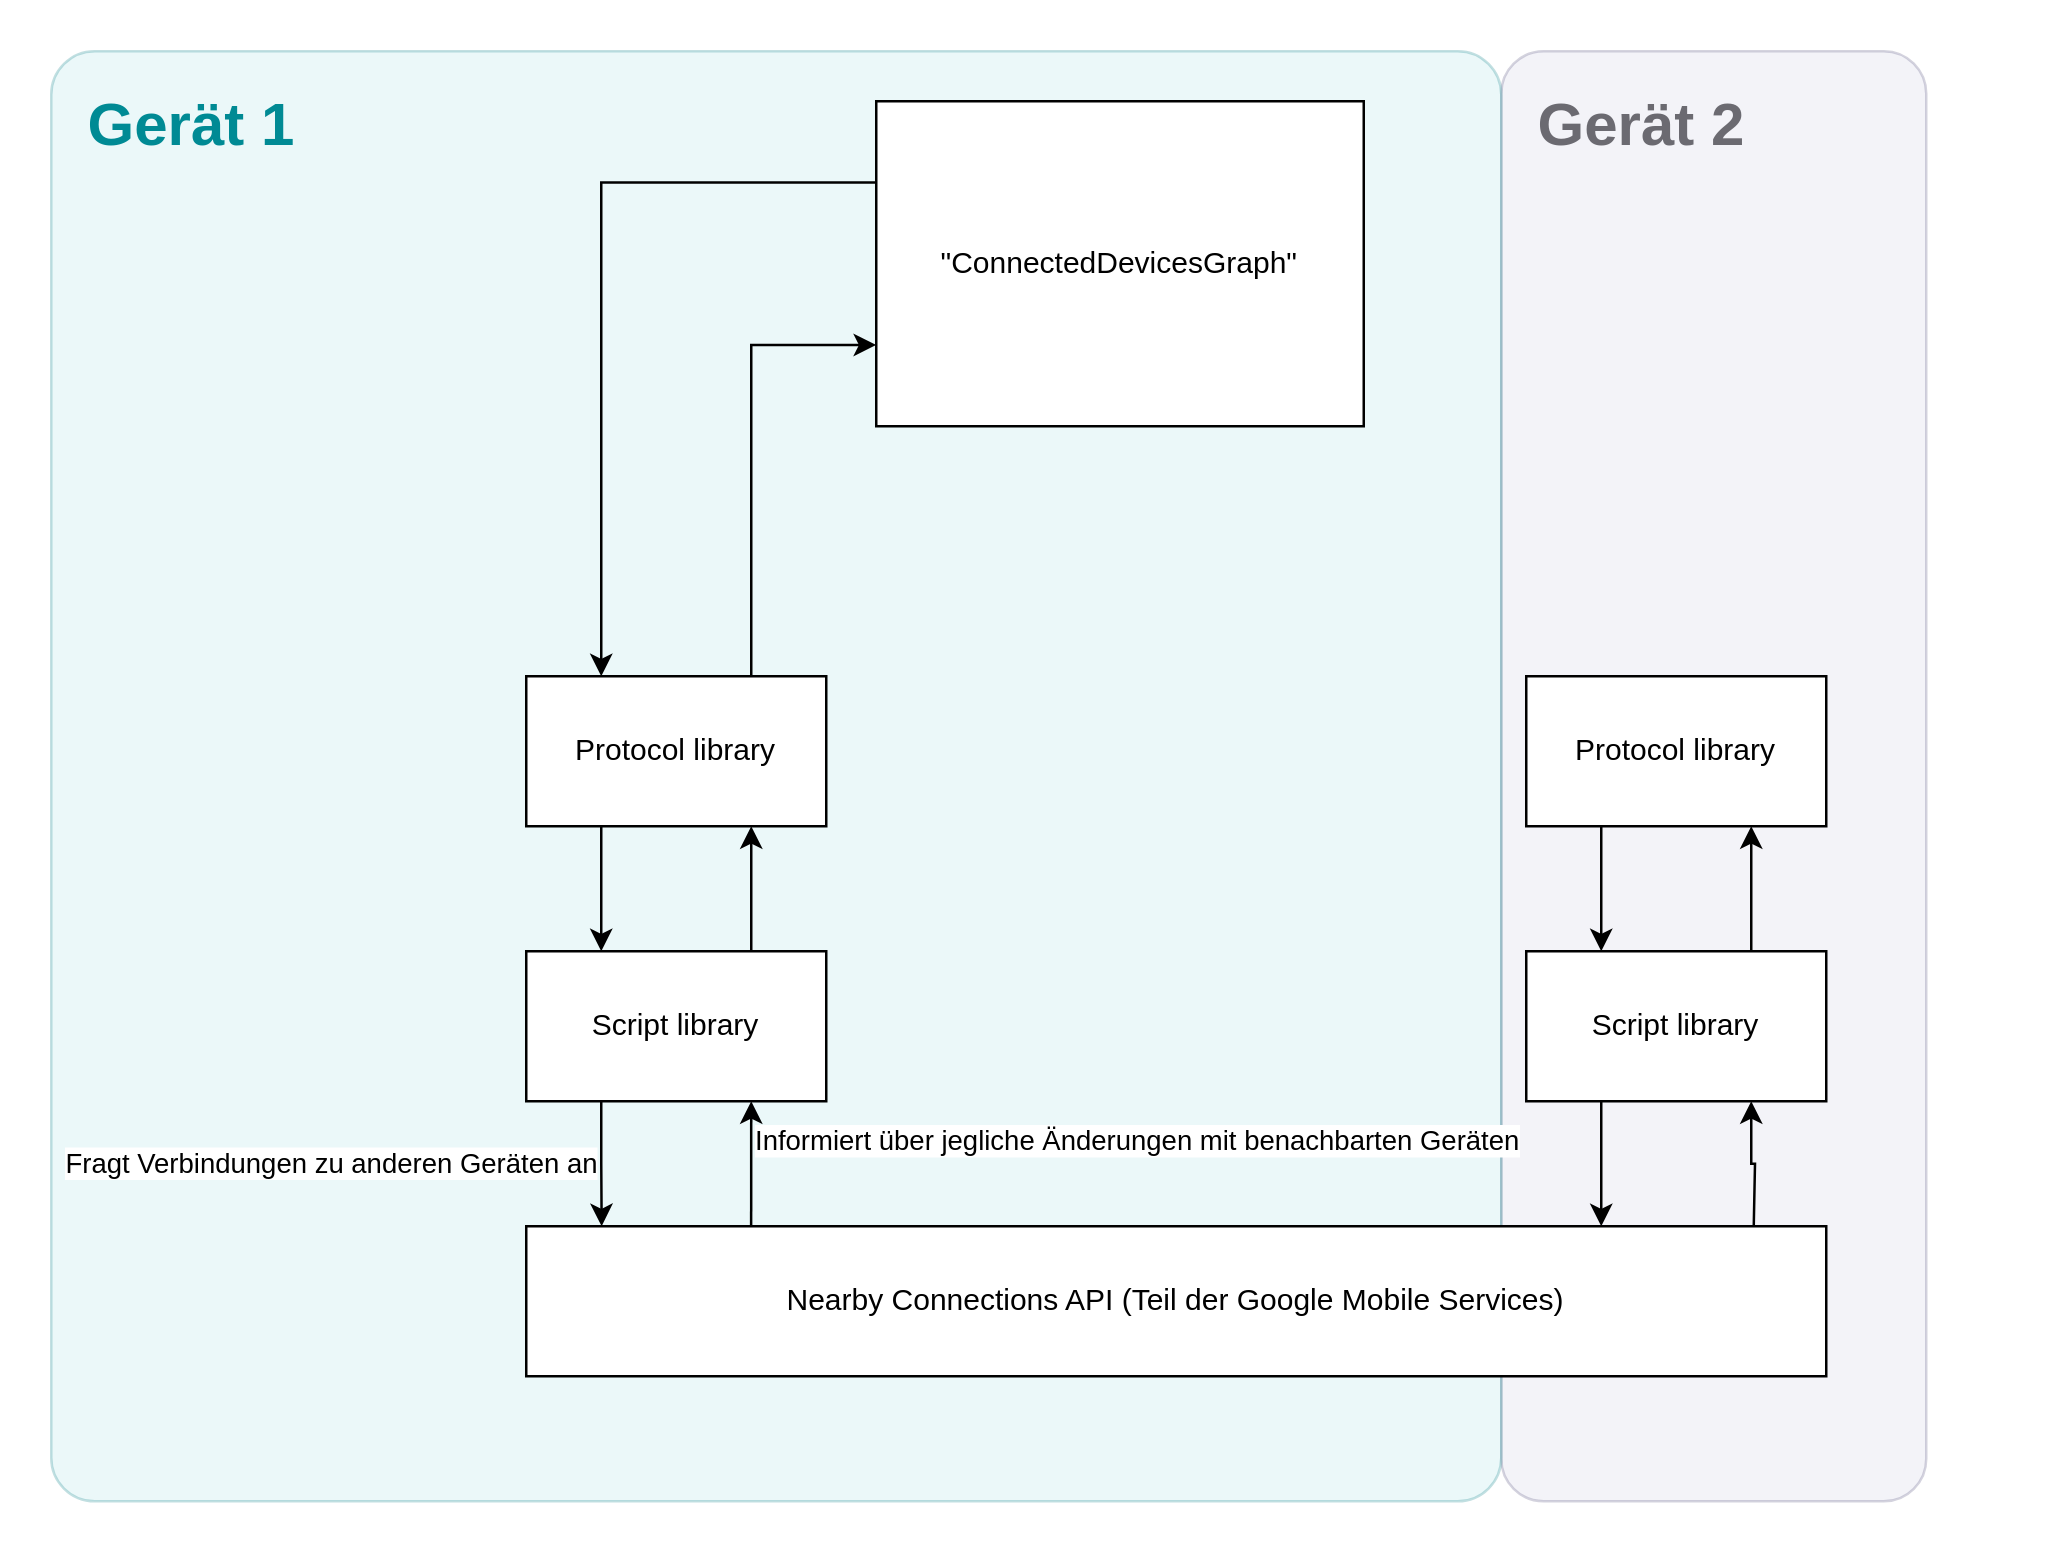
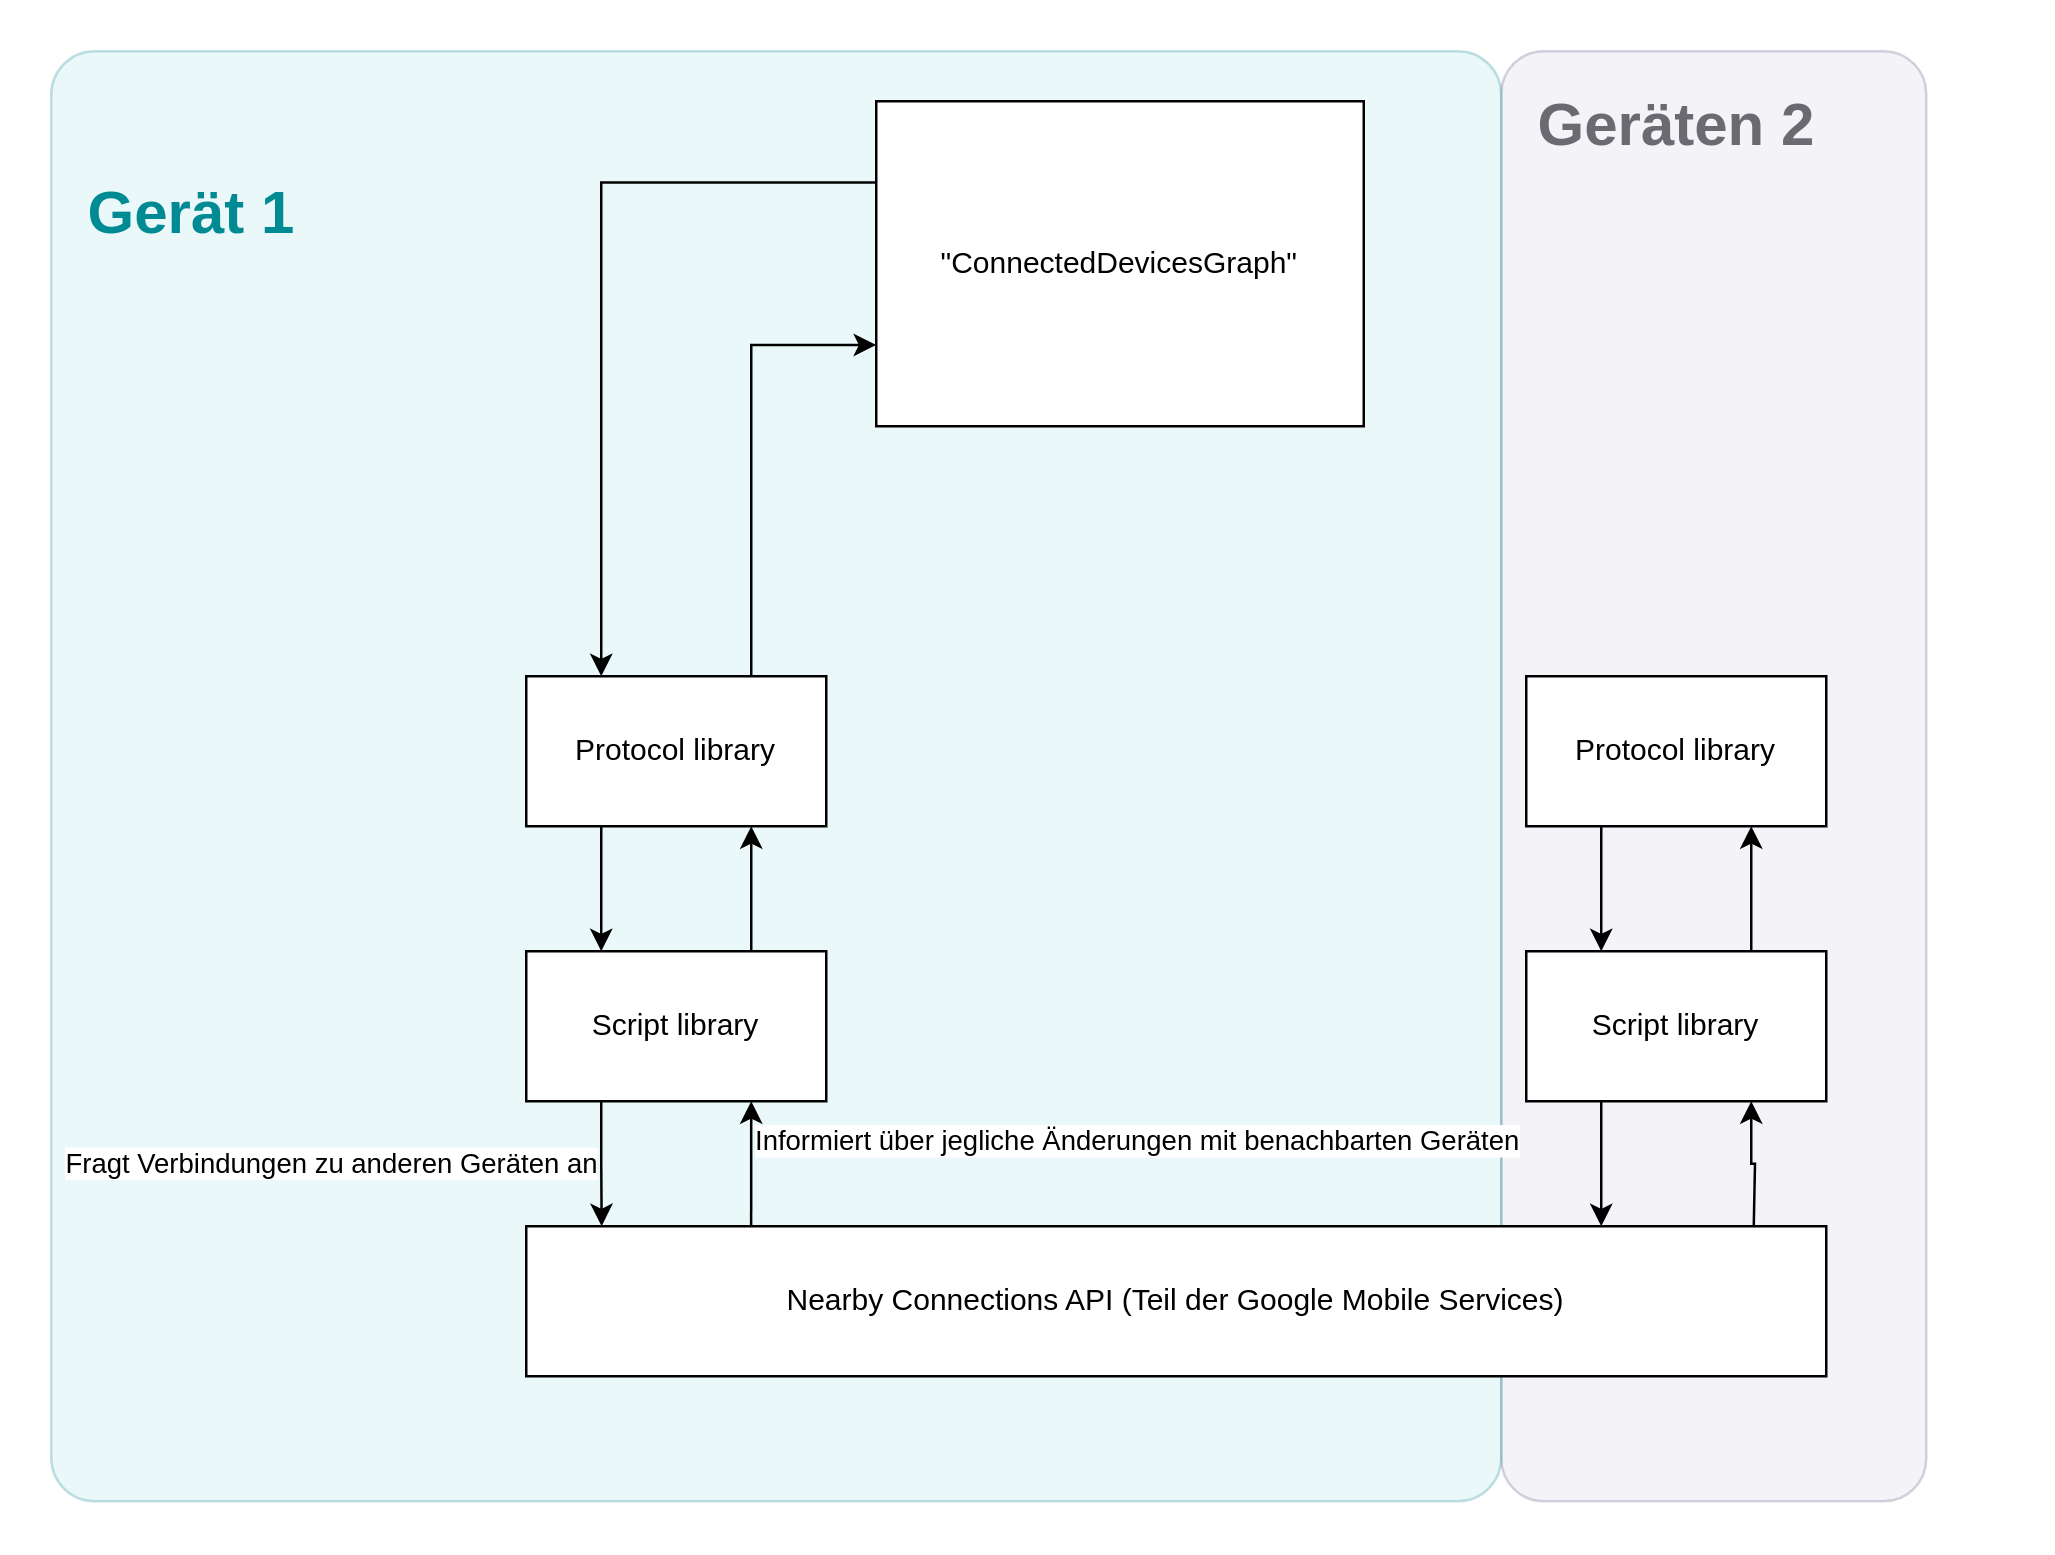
node "Gerät 2": label "Gerät 2" -> "Geräten 2"
node "Gerät 1": moved (314, 226) -> (314, 314)
